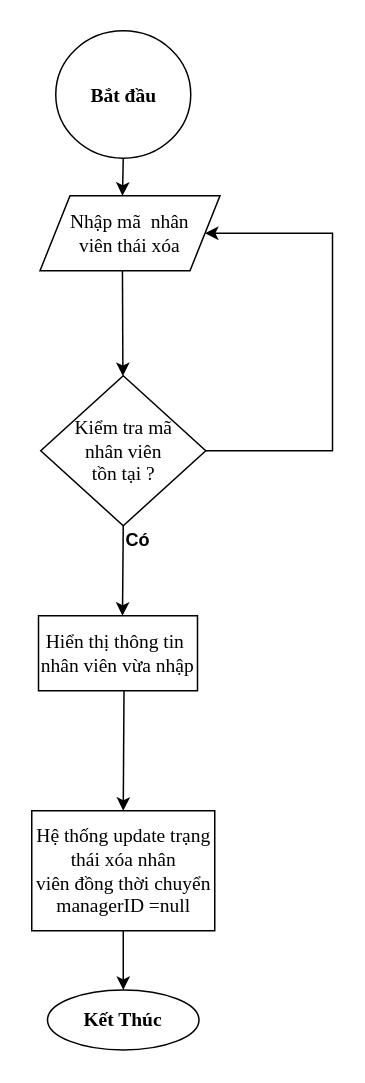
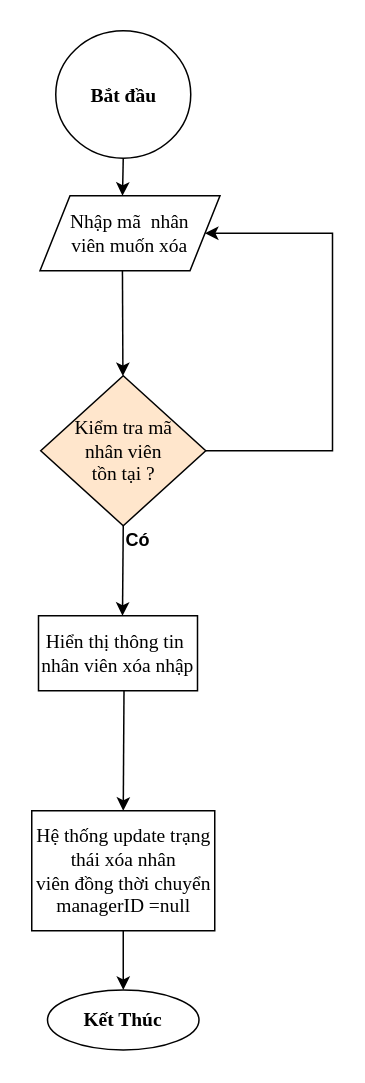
node "Nhập mã nhân viên thái xóa": label "Nhập mã nhân viên thái xóa" -> "Nhập mã nhân viên muốn xóa"
node "Kiểm tra mã nhân viên tồn tại ?": fillcolor #ffffff -> #ffe6cc
node "Hiển thị thông tin nhân viên vừa nhập": label "Hiển thị thông tin nhân viên vừa nhập" -> "Hiển thị thông tin nhân viên xóa nhập"
